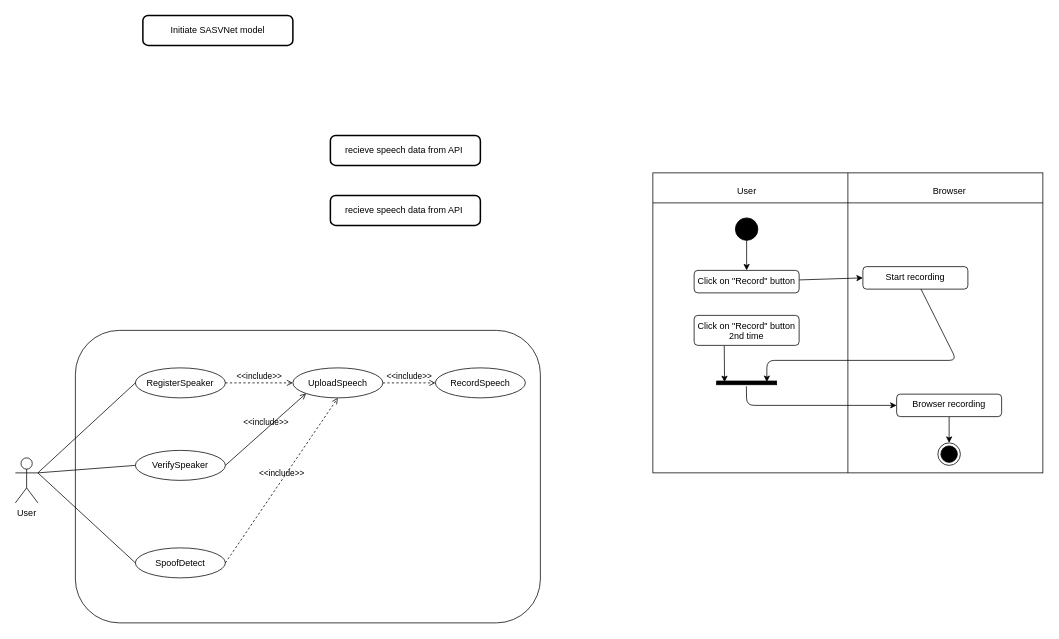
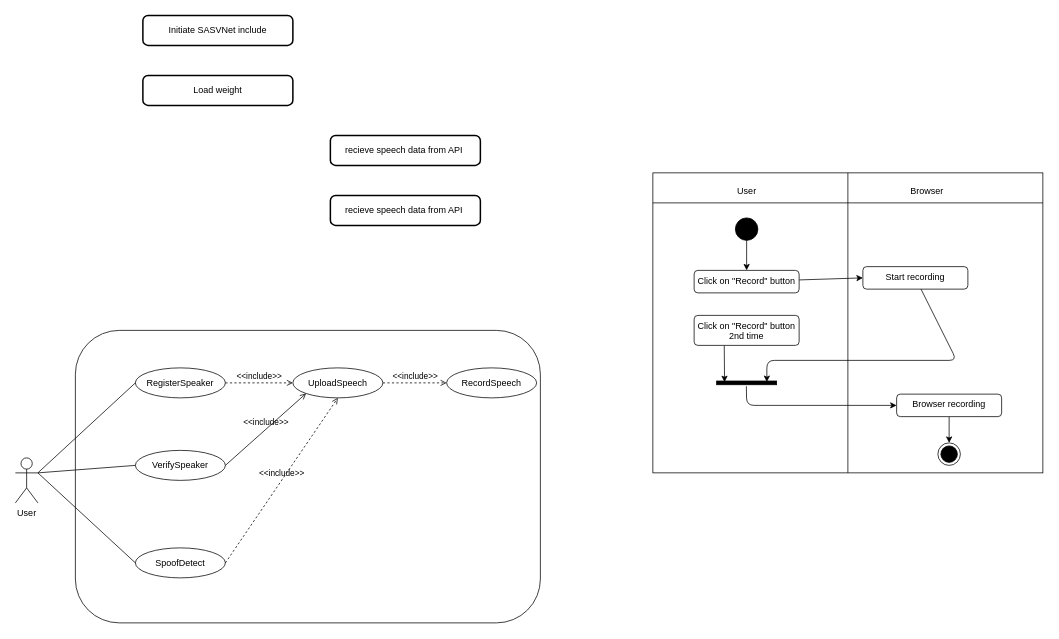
node "Initiate SASVNet model": label "Initiate SASVNet model" -> "Initiate SASVNet include"
node "Load weight": added
node "Browser": moved (949, 192) -> (927, 192)
node "RecordSpeech": moved (480, 383) -> (492, 383)
